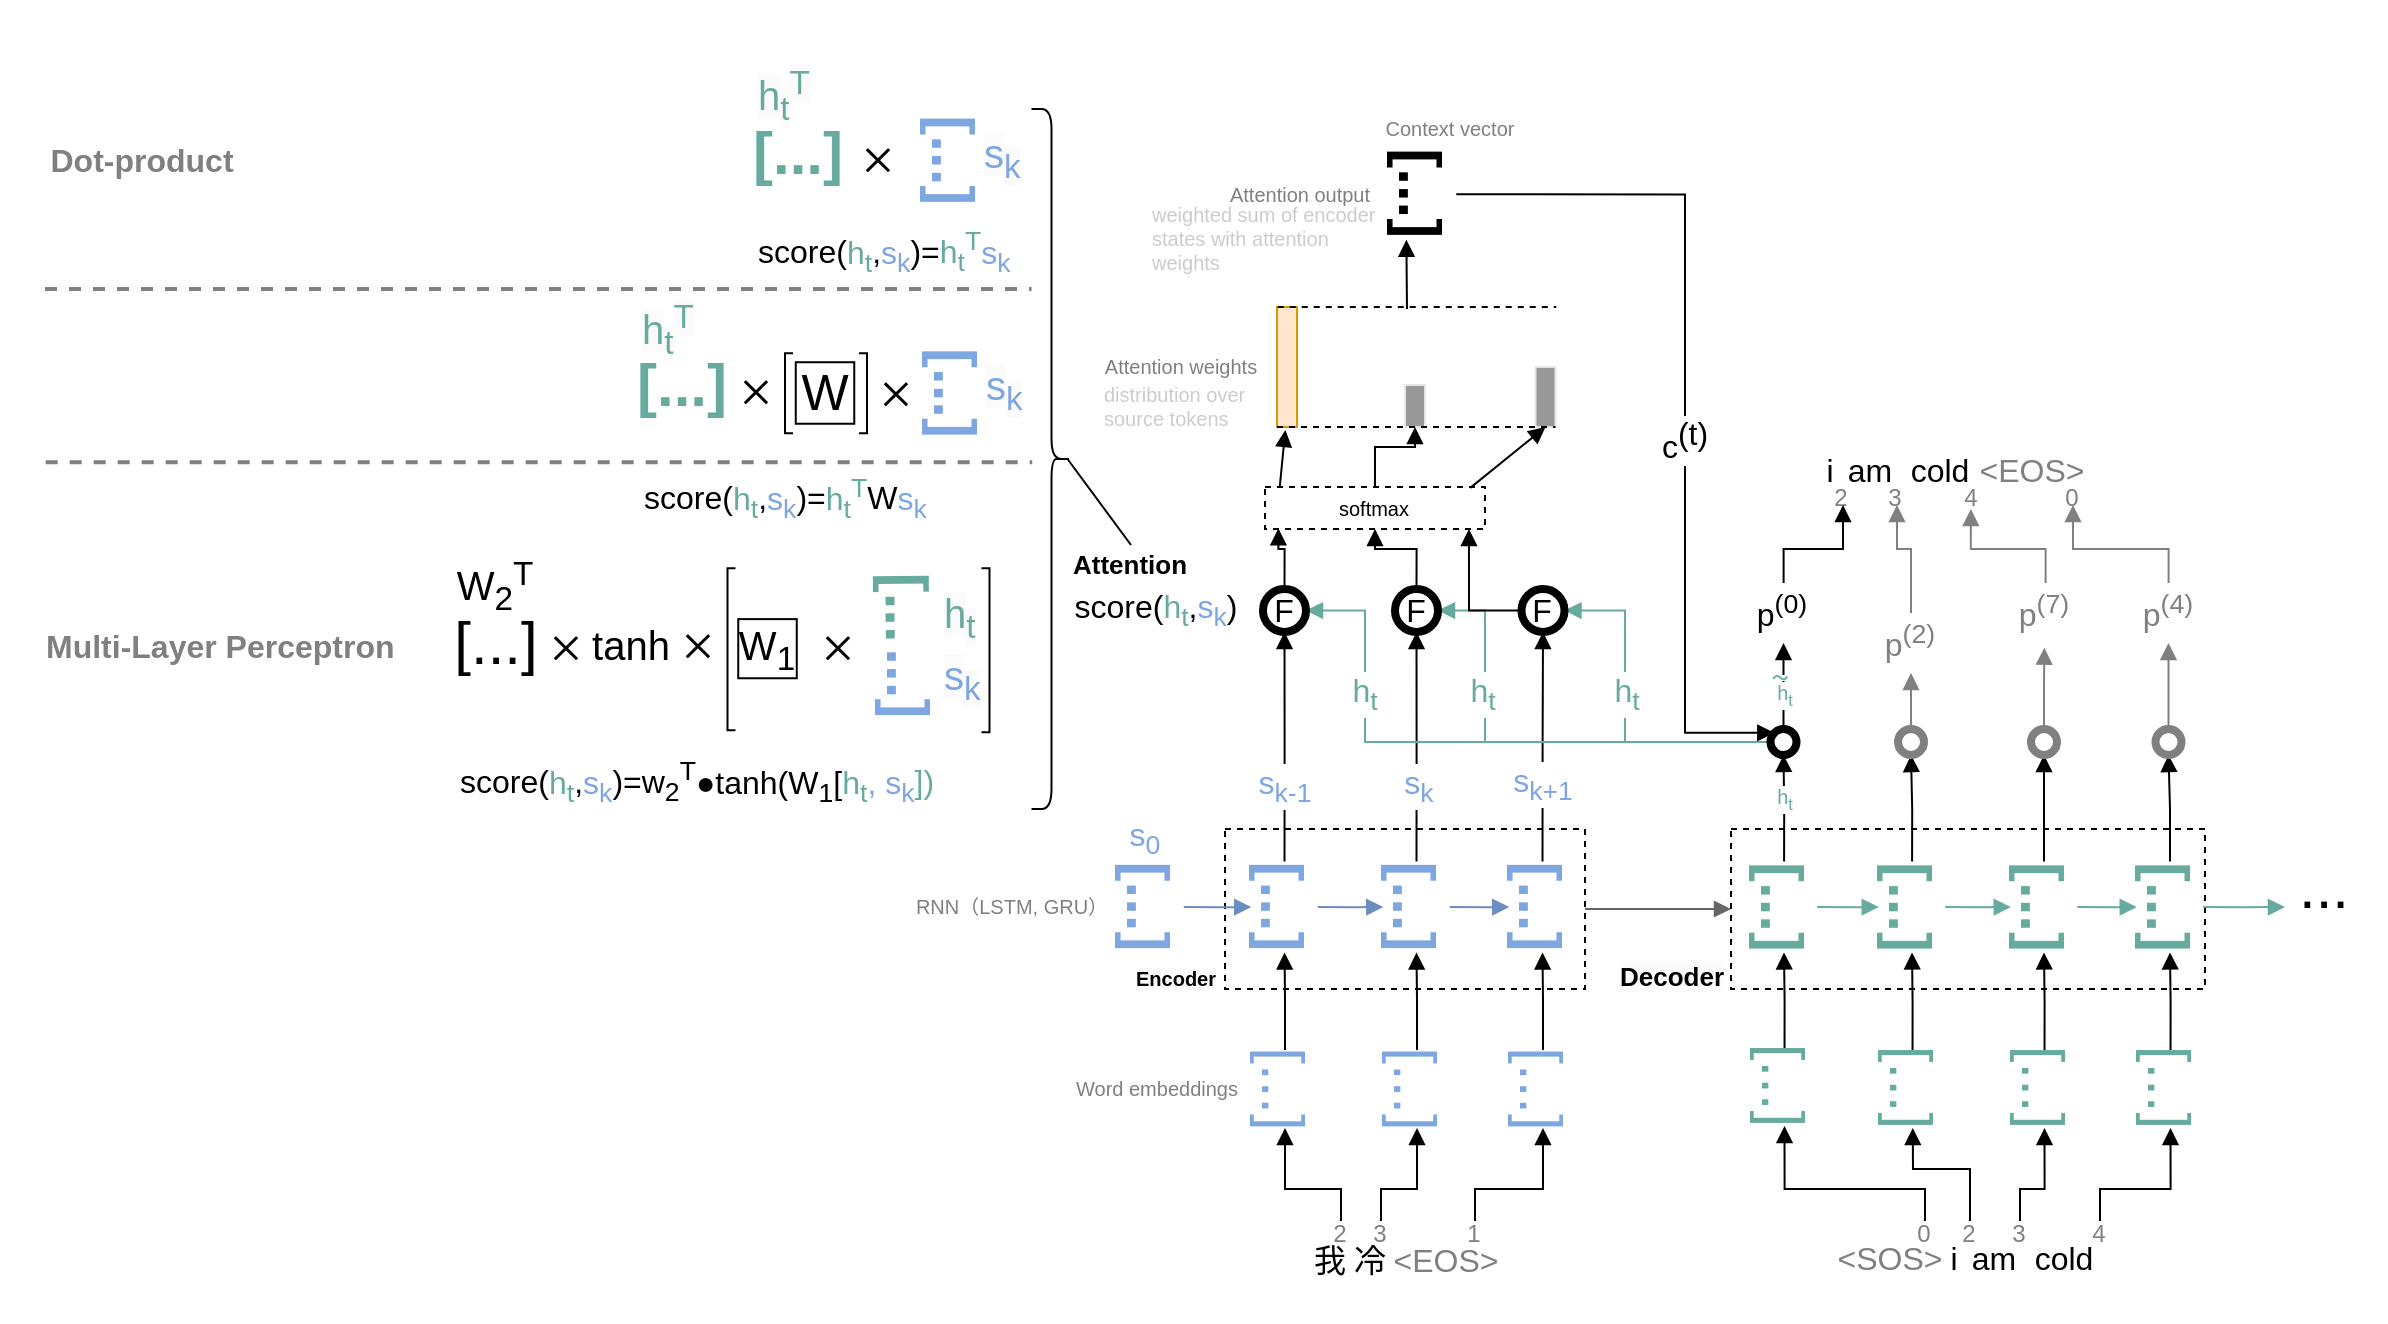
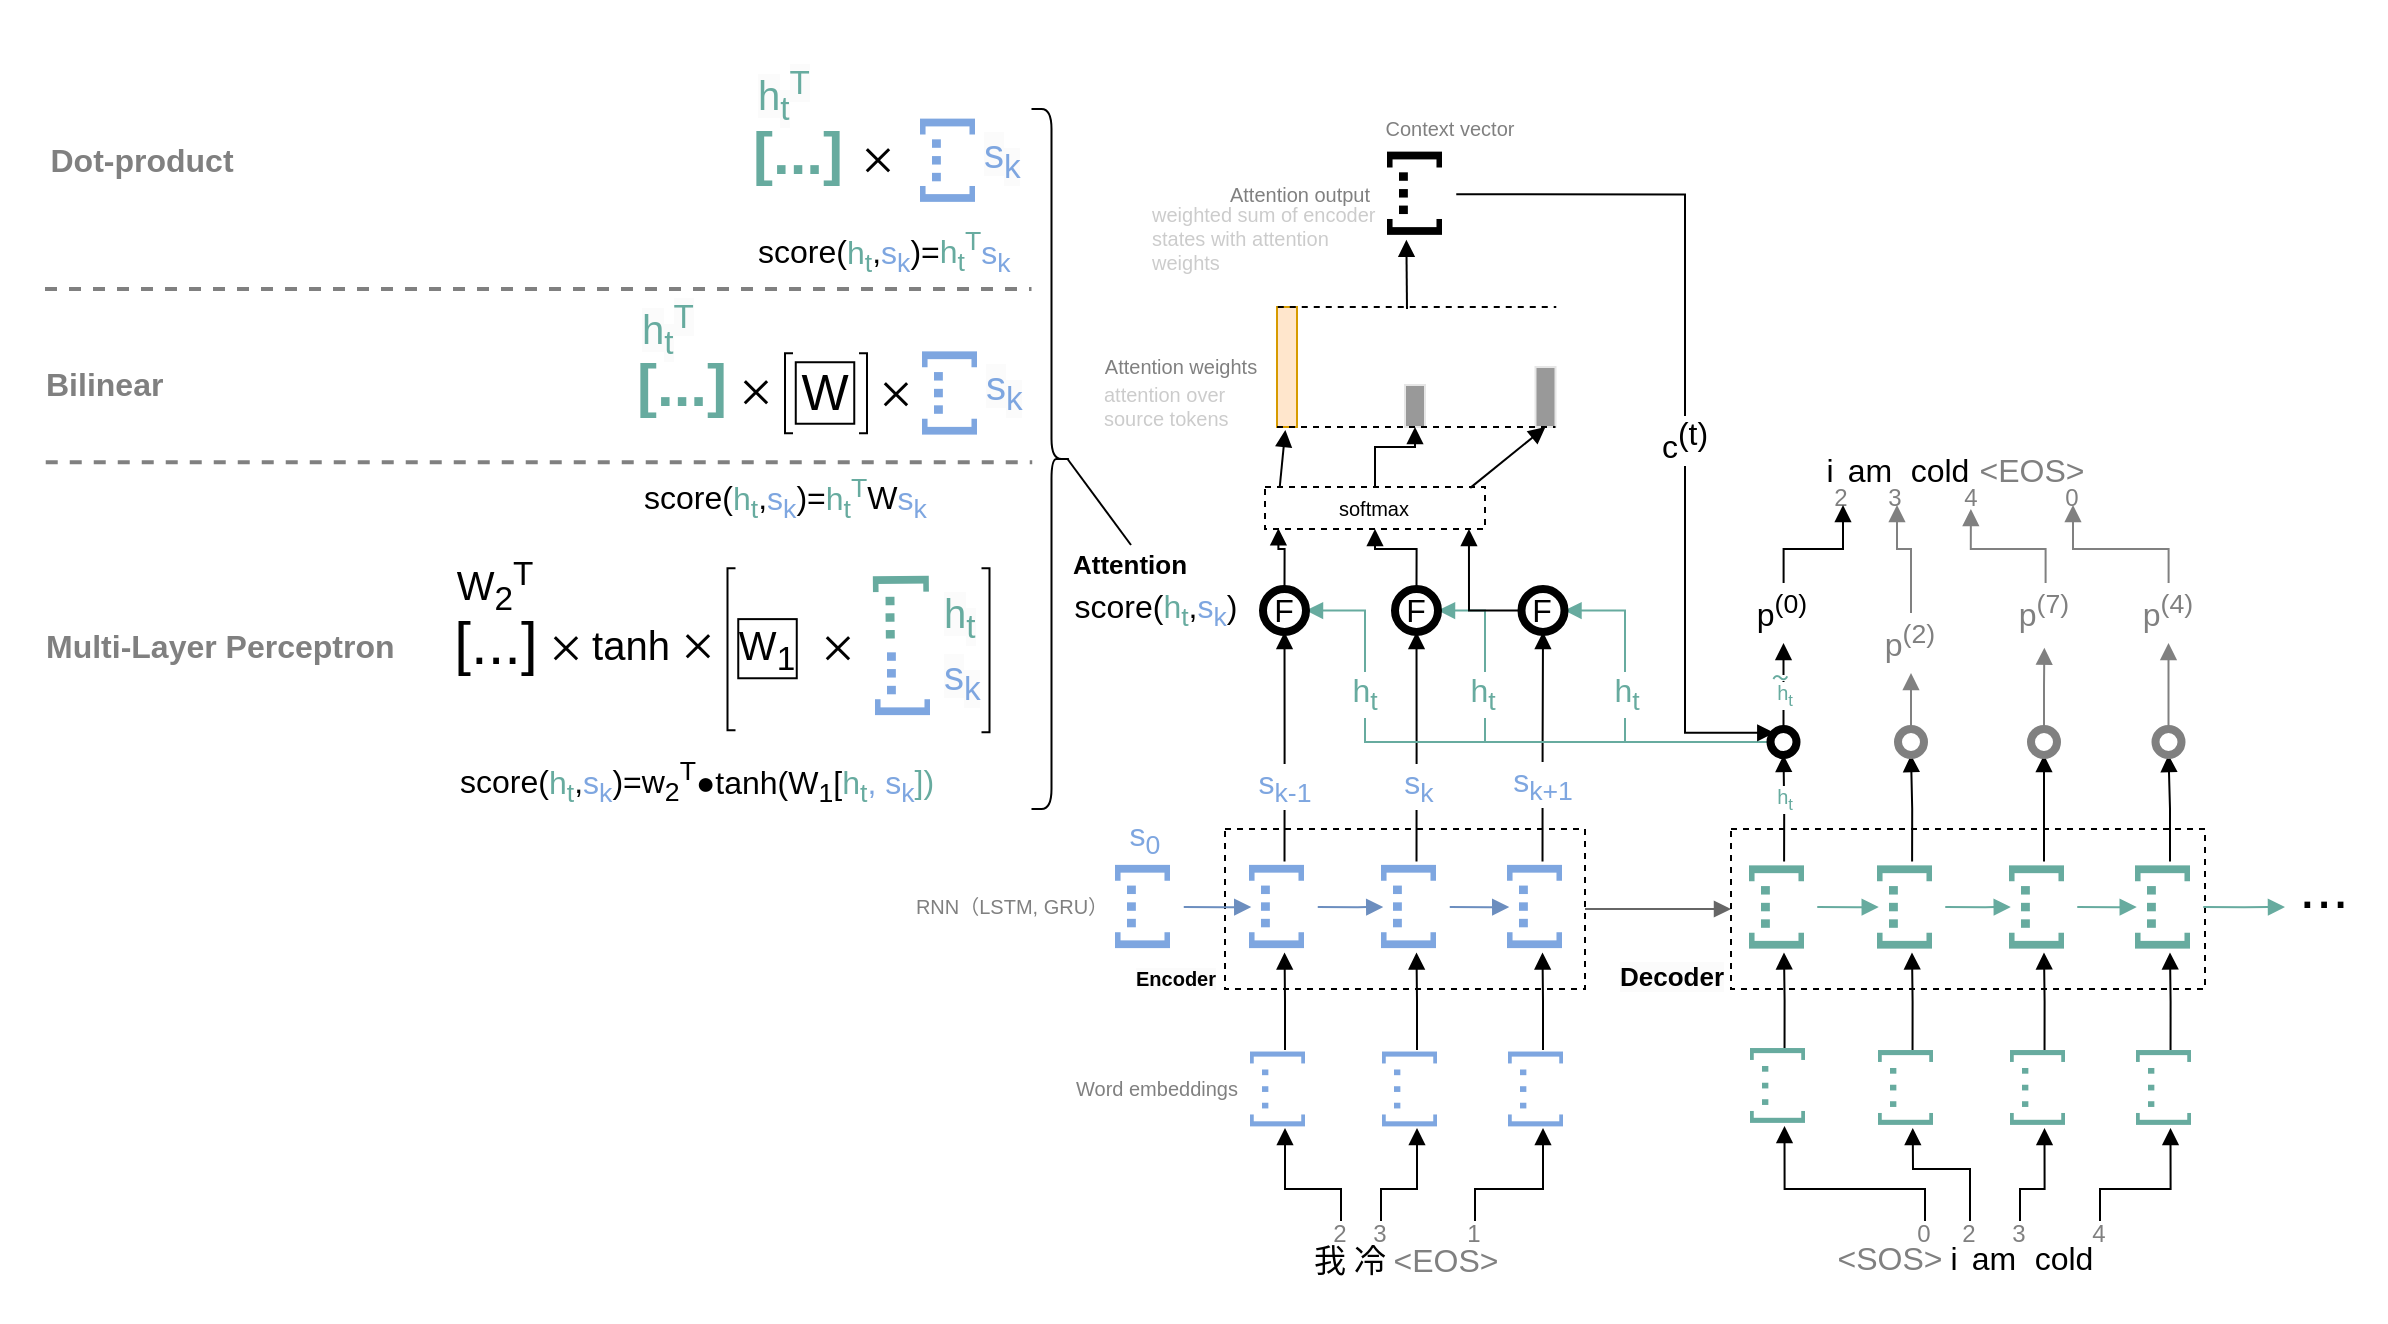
node "Bilinear": added
node "distribution over source tokens": label "distribution over source tokens" -> "attention over source tokens"
